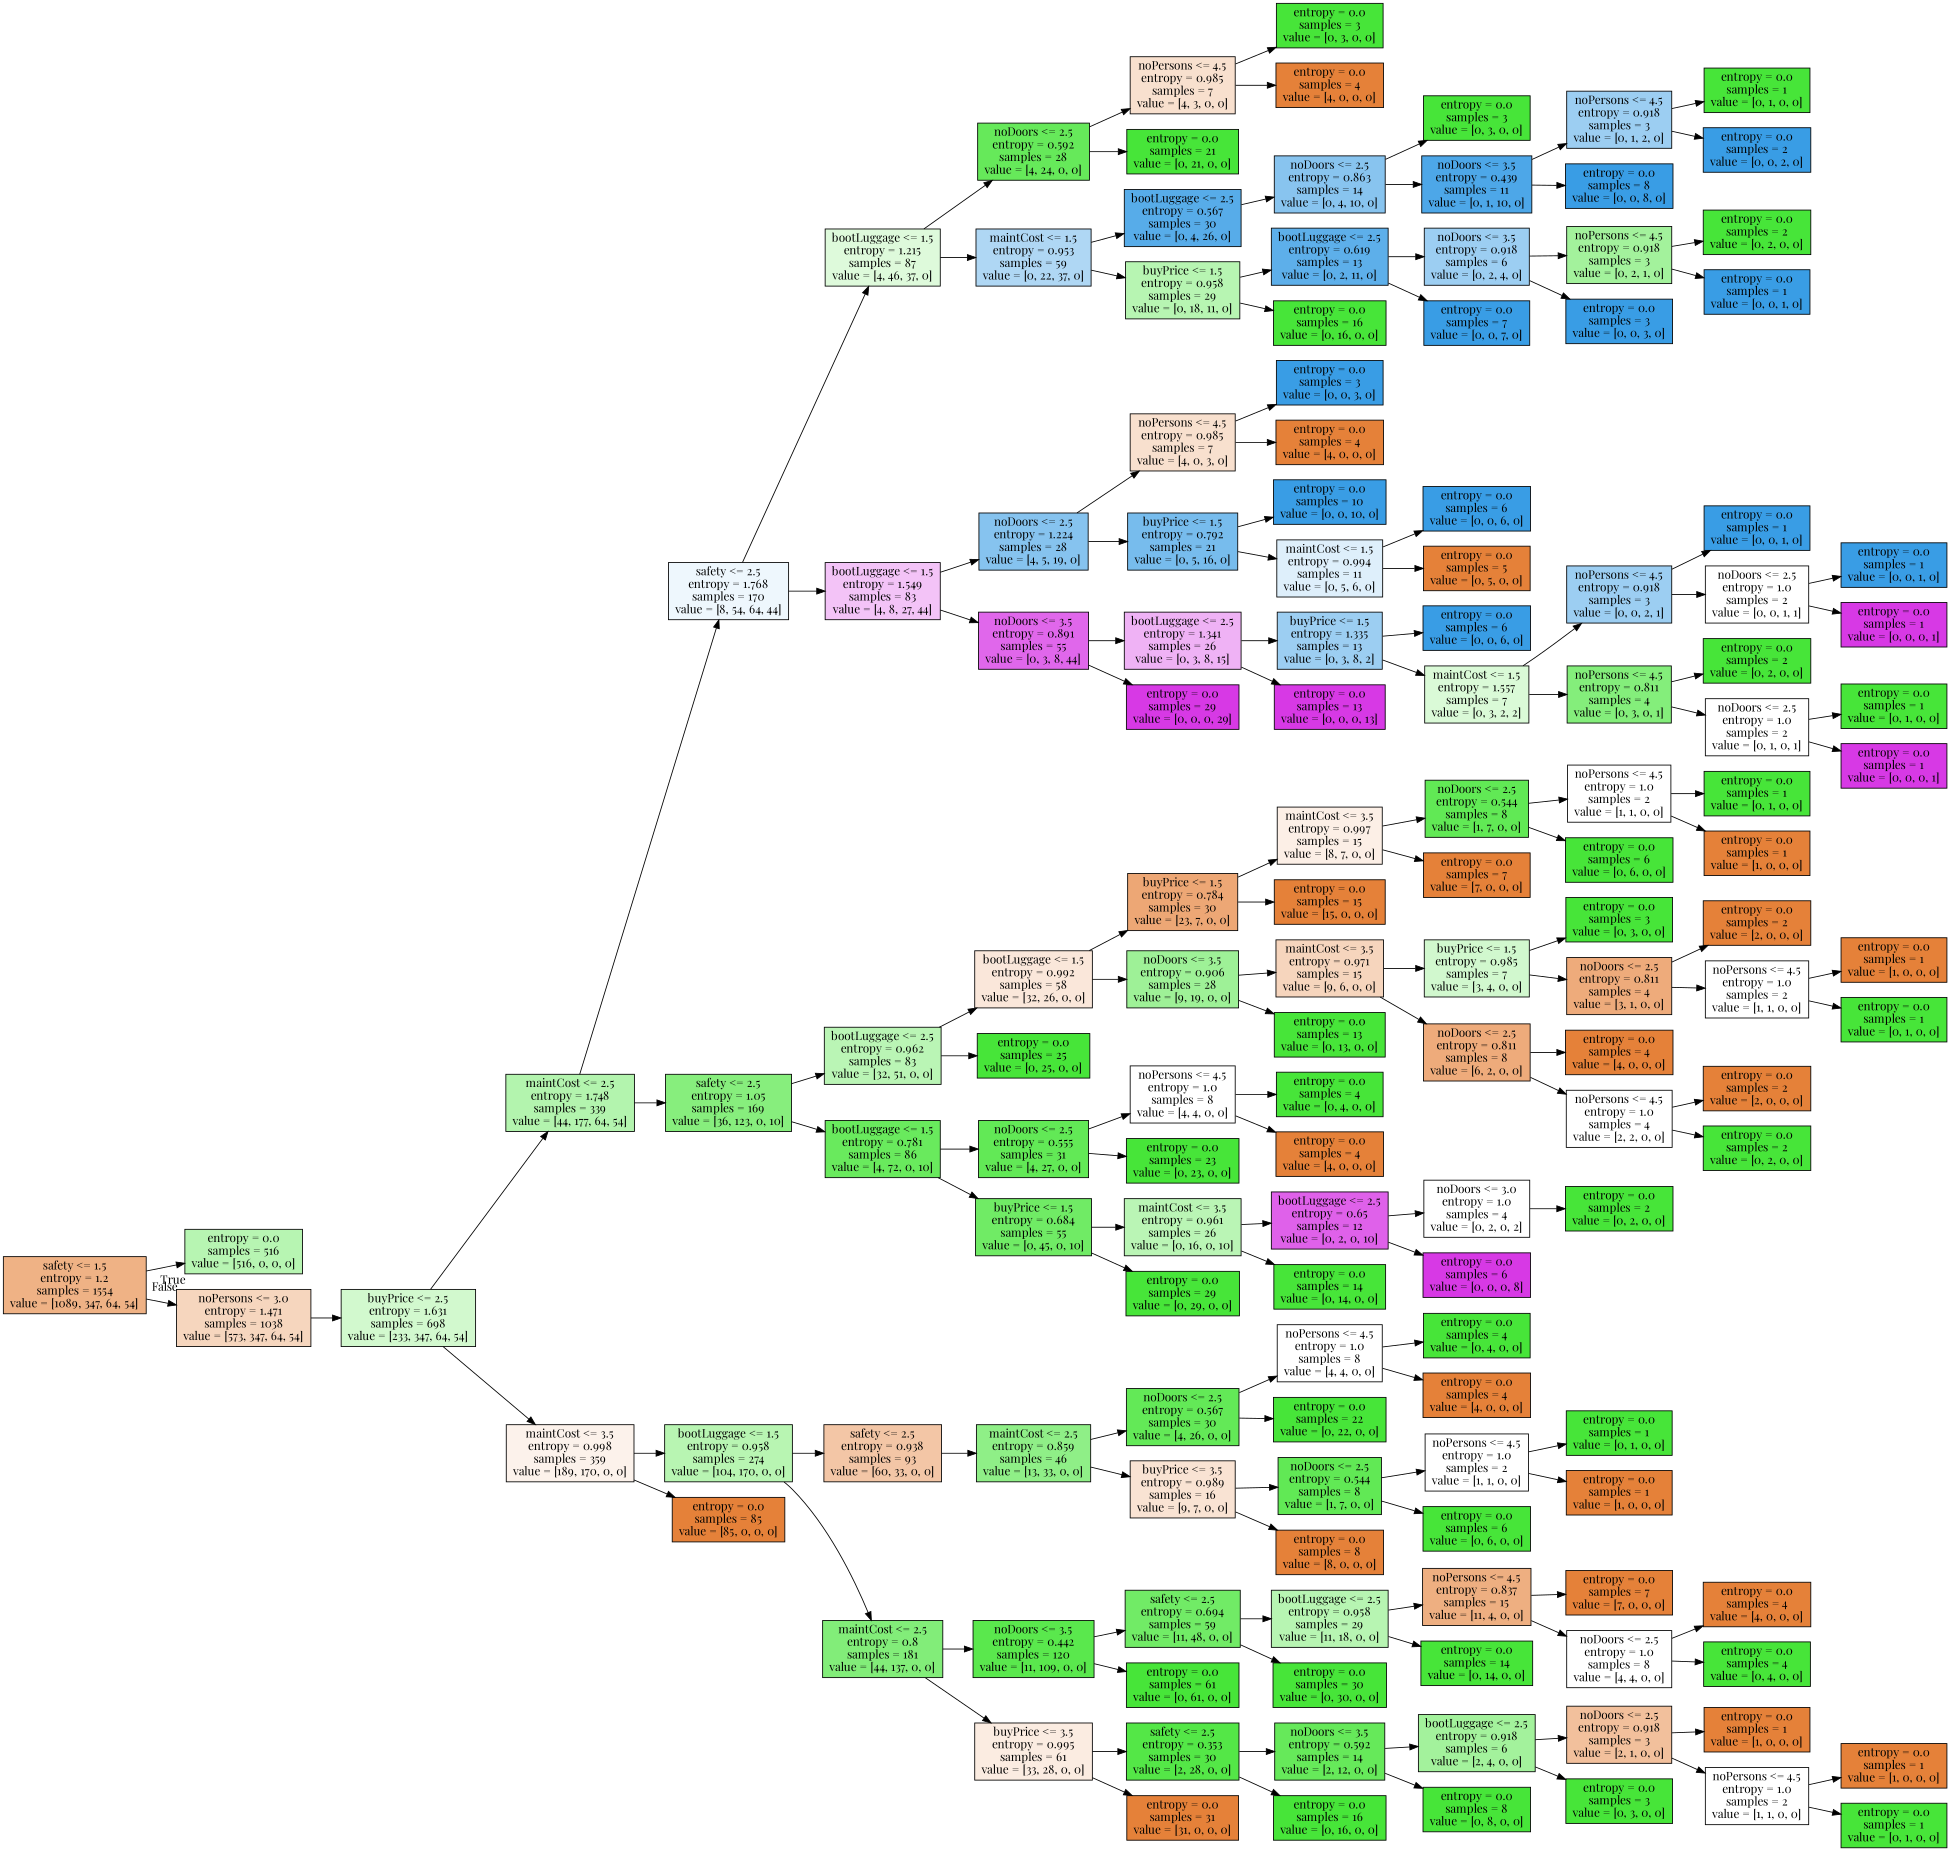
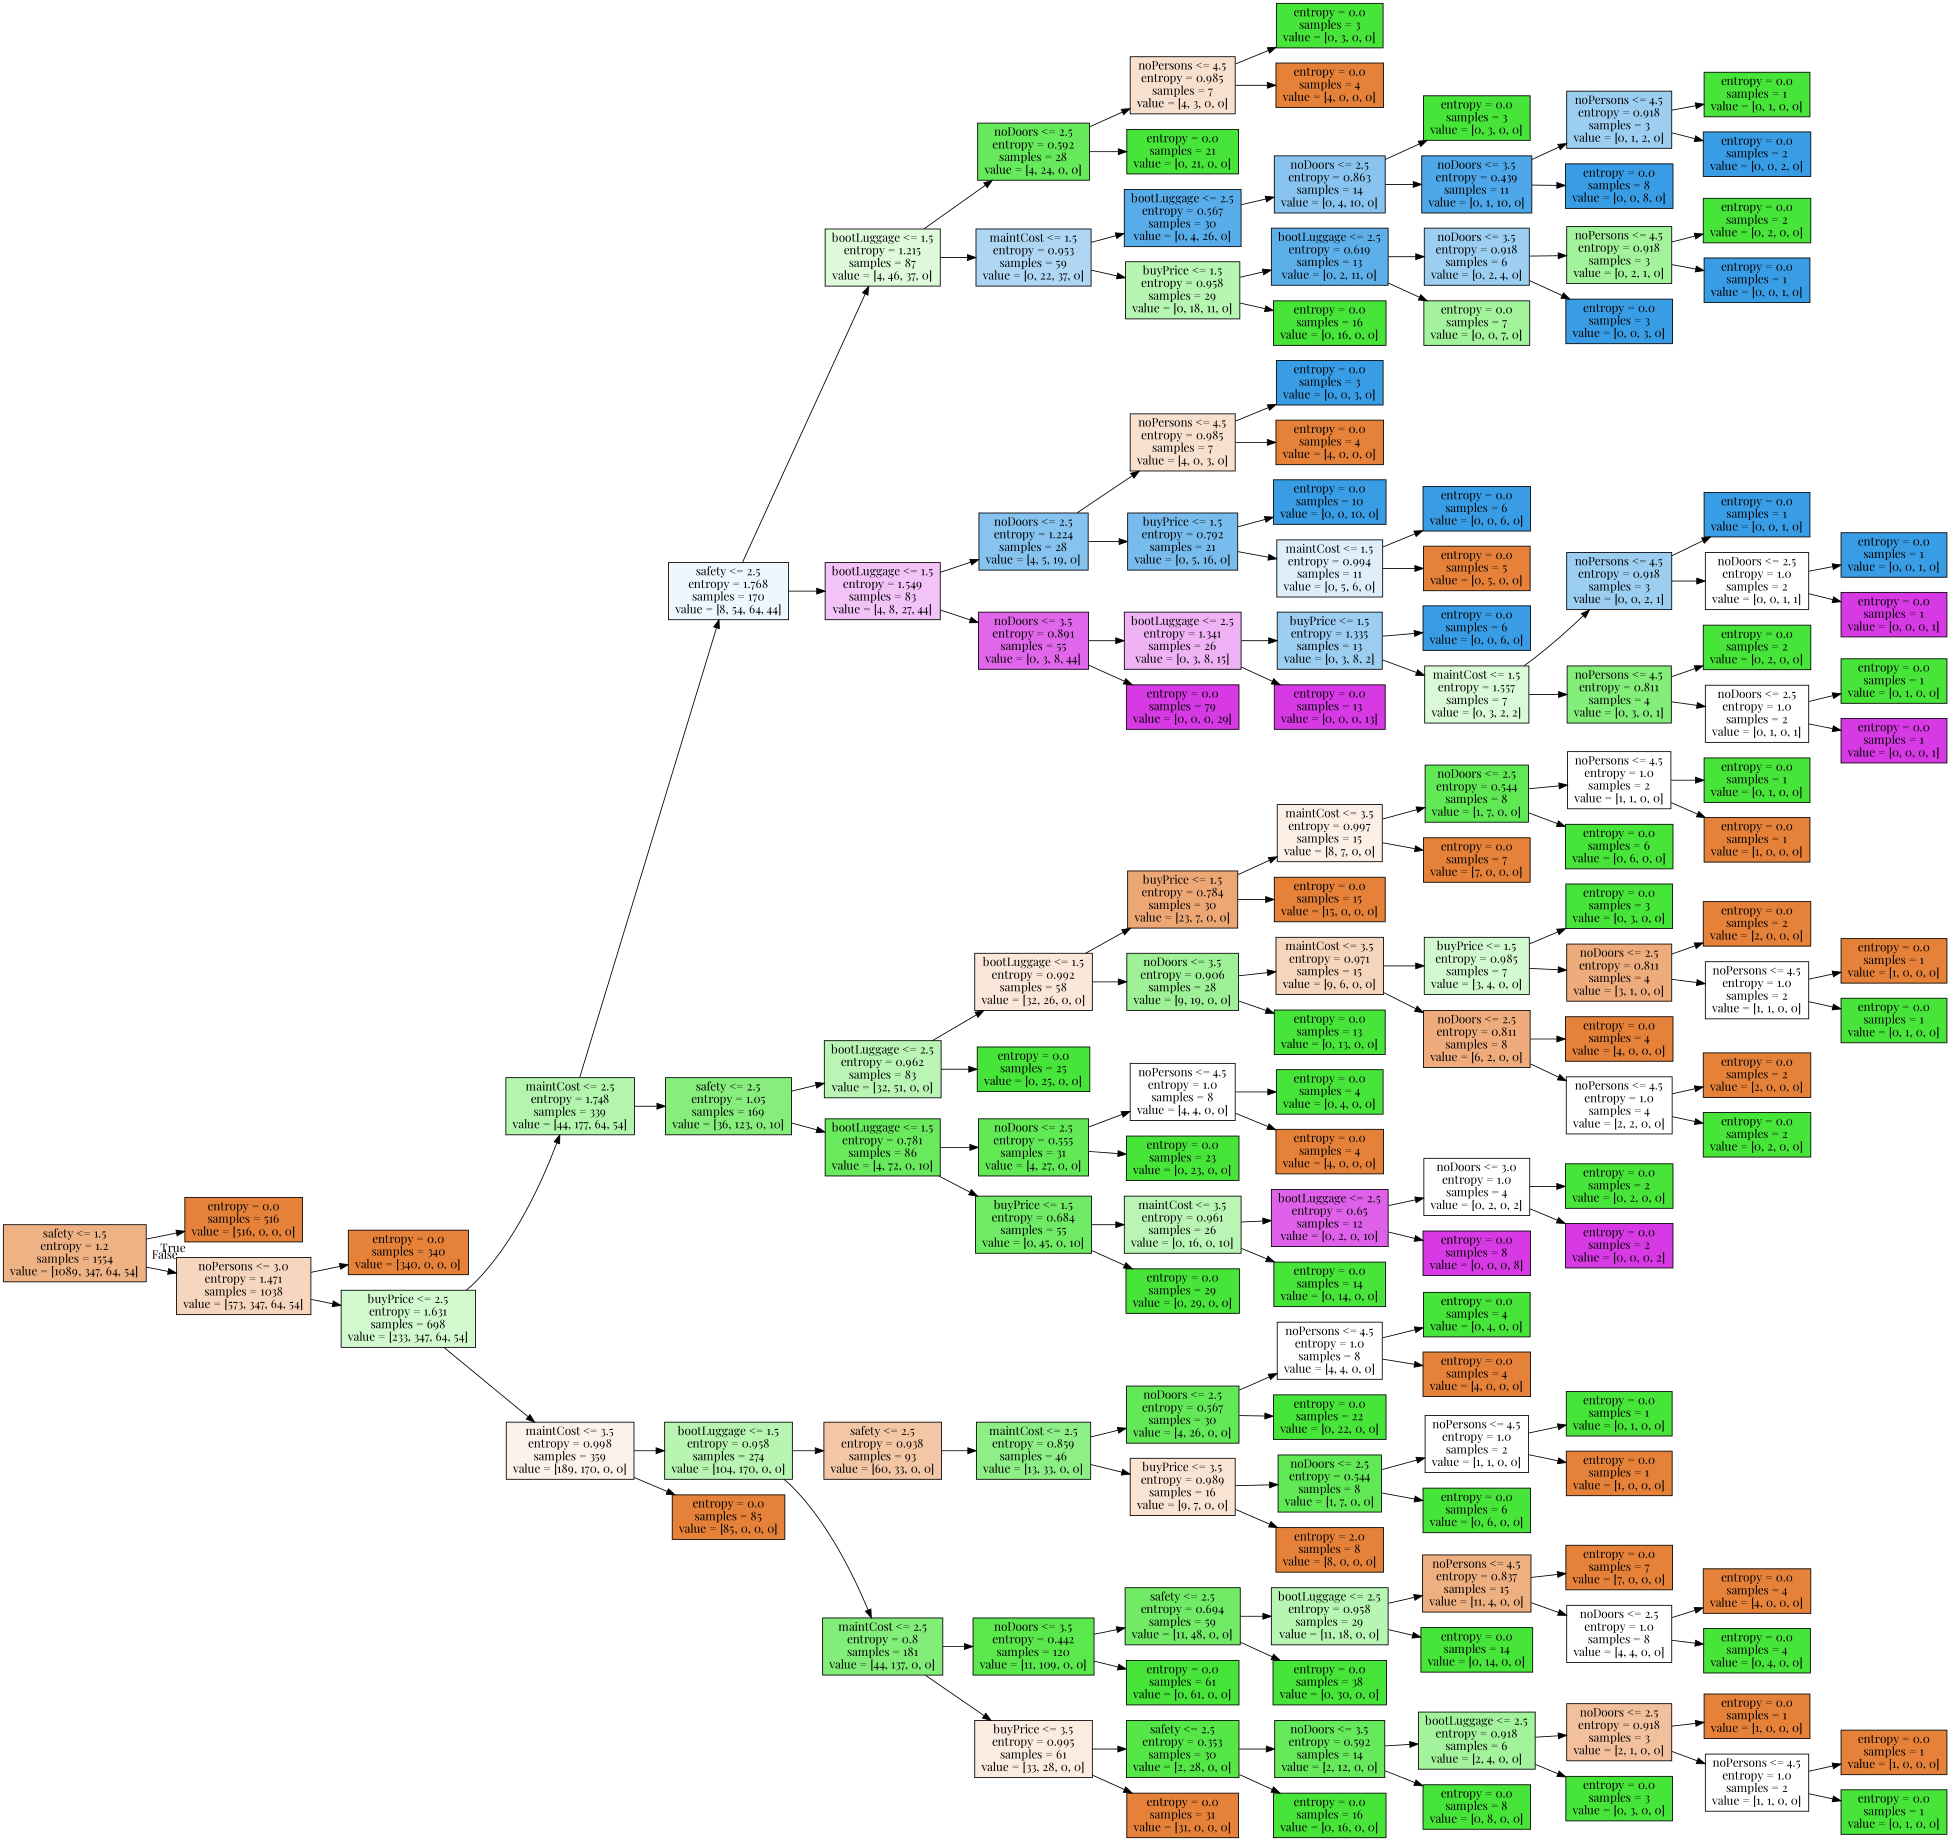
node "entropy = 0.0 samples = 7 value = [0, 0, 7, 0]": fillcolor #399de5 -> #a3f29c
node "entropy = 0.0 samples = 29 value = [0, 0, 0, 29]": label "entropy = 0.0 samples = 29 value = [0, 0, 0, 29]" -> "entropy = 0.0 samples = 79 value = [0, 0, 0, 29]"
node "entropy = 0.0 samples = 2 value = [0, 0, 0, 2]": added
node "entropy = 0.0 samples = 516 value = [516, 0, 0, 0]": fillcolor #b7f5b2 -> #e58139
node "entropy = 0.0 samples = 340 value = [340, 0, 0, 0]": added
node "entropy = 0.0 samples = 6 value = [0, 0, 0, 8]": label "entropy = 0.0 samples = 6 value = [0, 0, 0, 8]" -> "entropy = 0.0 samples = 8 value = [0, 0, 0, 8]"
node "entropy = 0.0 samples = 8 value = [8, 0, 0, 0]": label "entropy = 0.0 samples = 8 value = [8, 0, 0, 0]" -> "entropy = 2.0 samples = 8 value = [8, 0, 0, 0]"
node "entropy = 0.0 samples = 30 value = [0, 30, 0, 0]": label "entropy = 0.0 samples = 30 value = [0, 30, 0, 0]" -> "entropy = 0.0 samples = 38 value = [0, 30, 0, 0]"
